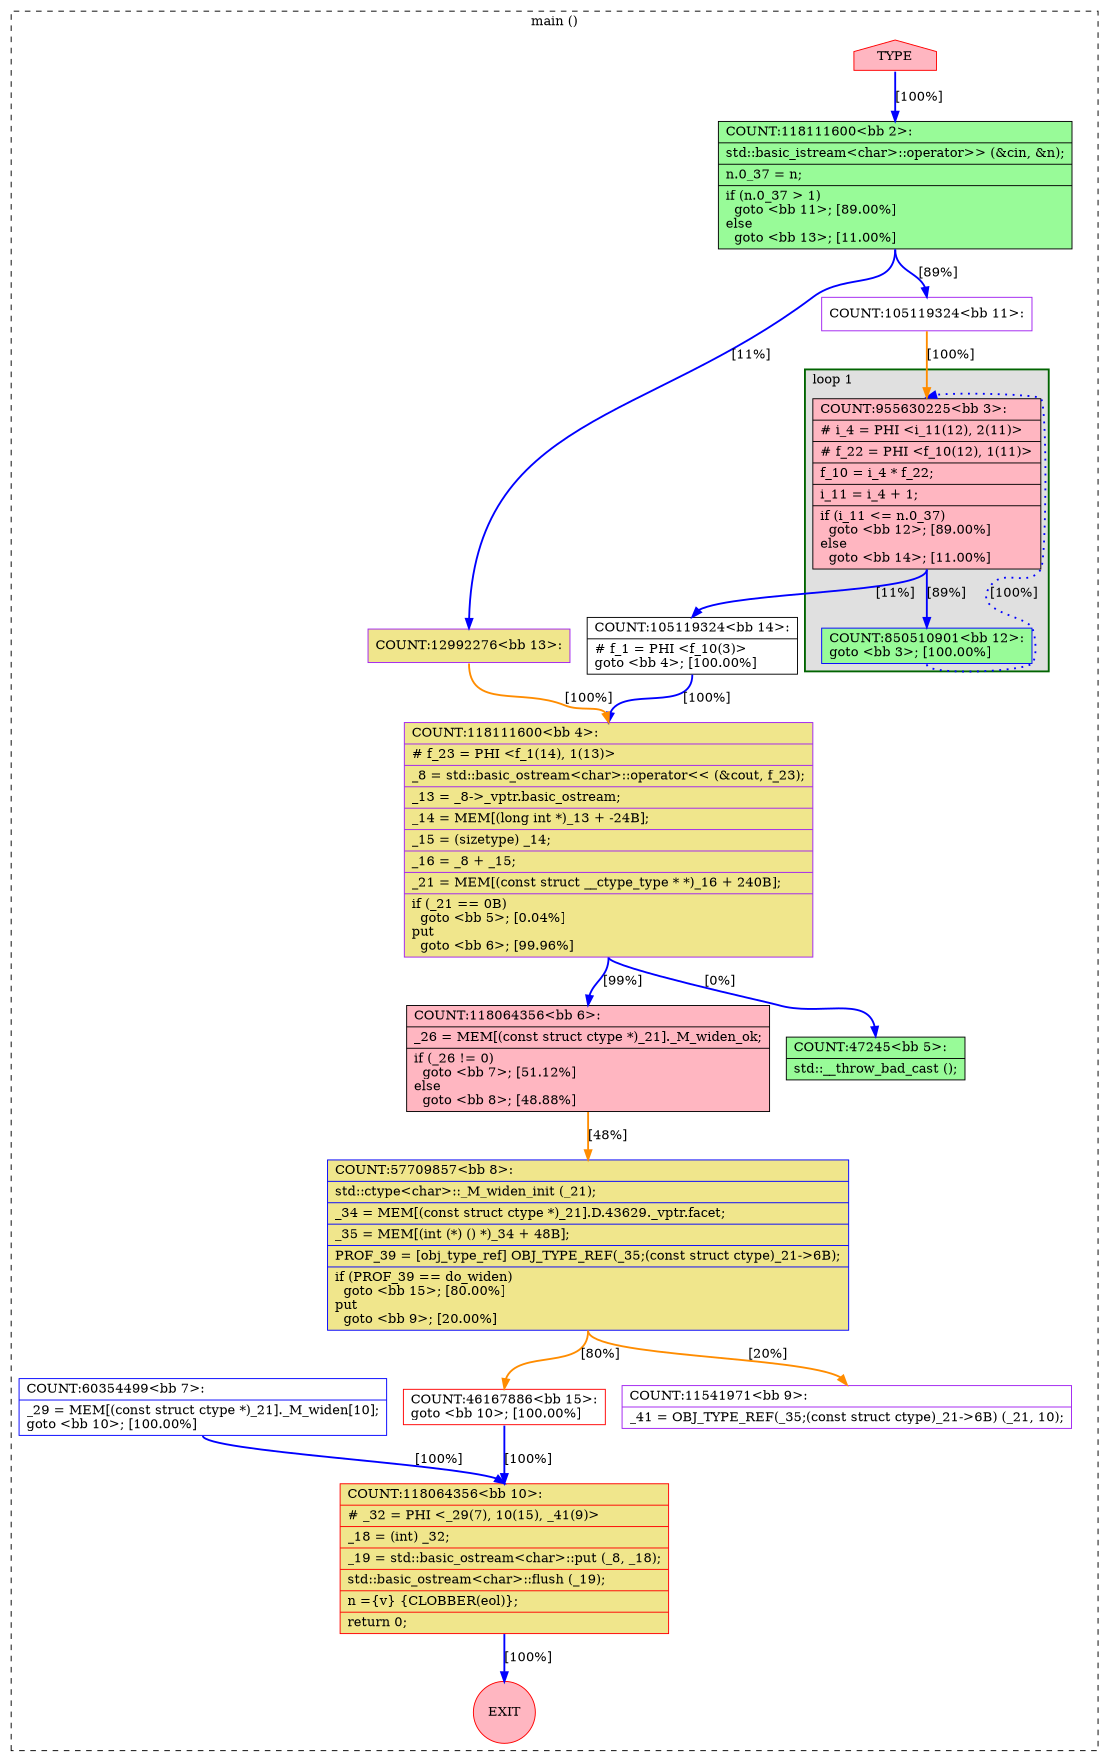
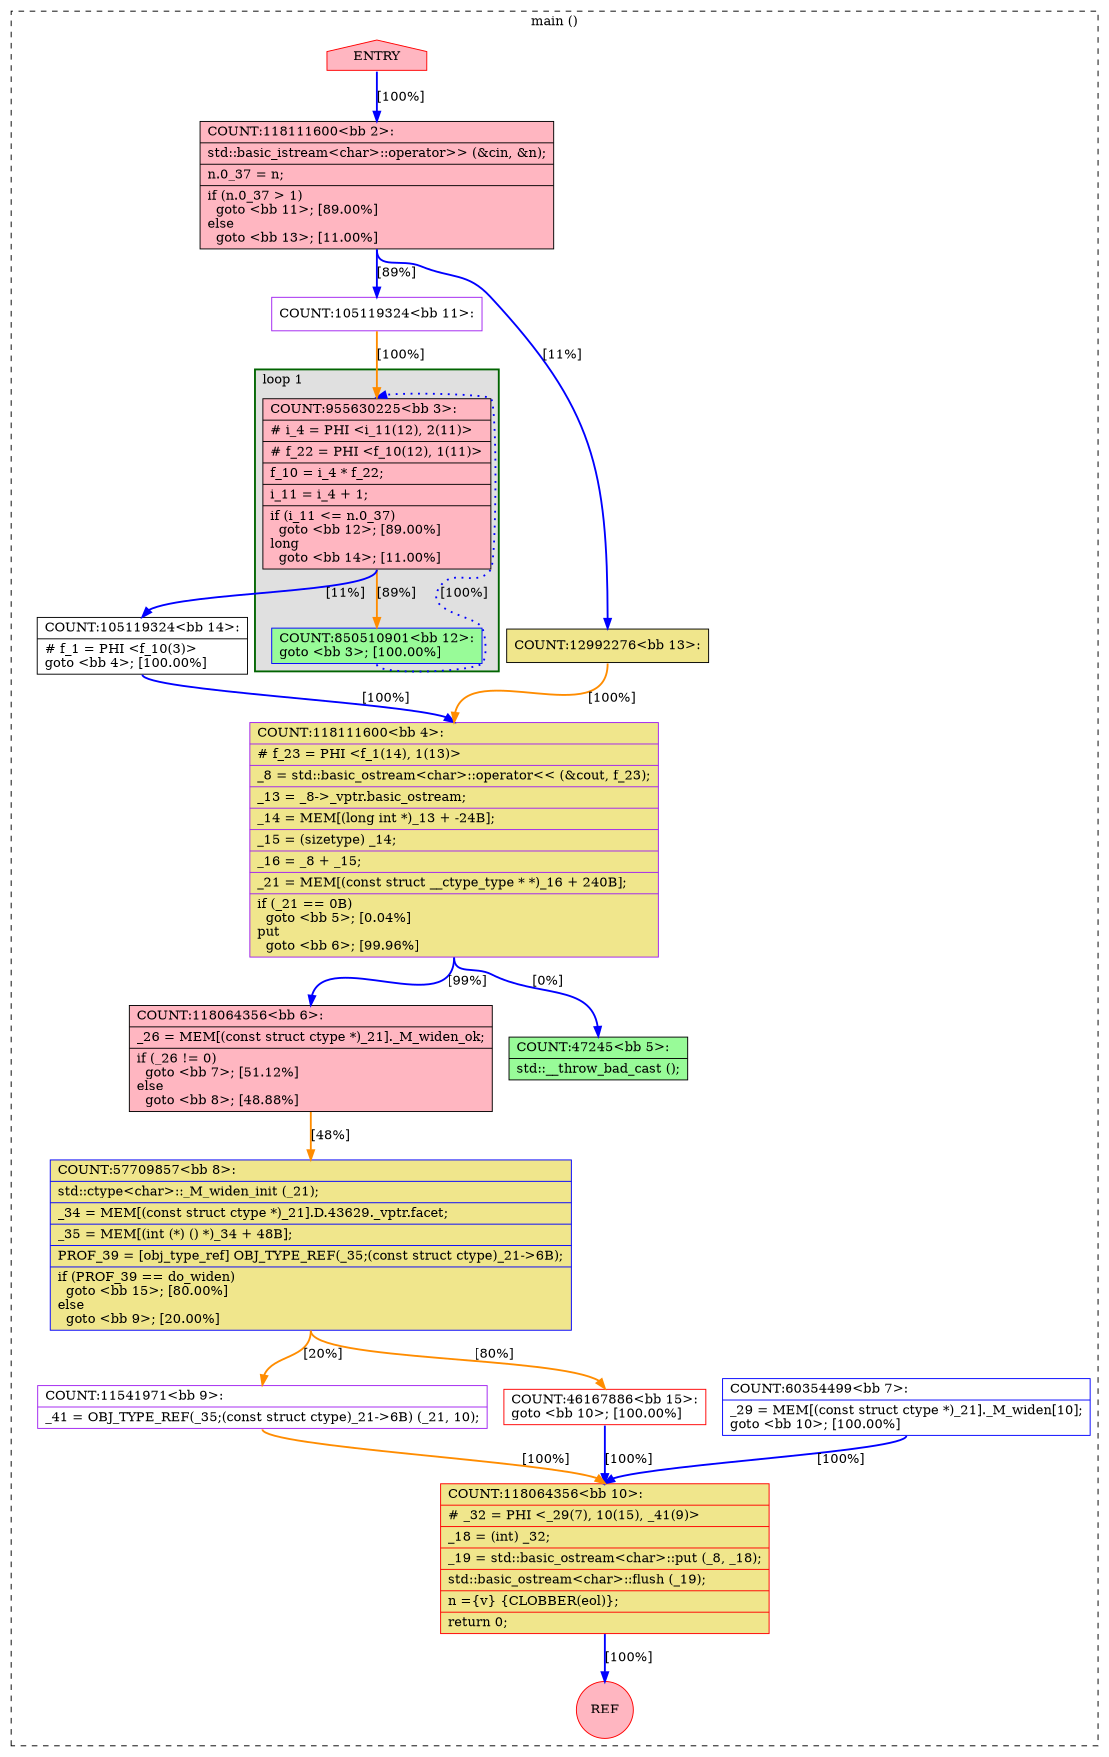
node "TYPE": label "TYPE" -> "ENTRY"
node "COUNT:118111600<bb 2>:": fillcolor palegreen -> lightpink
node "COUNT:955630225<bb 3>:": text "else" -> "long"
edge "COUNT:955630225<bb 3>:" -> "COUNT:850510901<bb 12>:": color blue -> darkorange
node "COUNT:12992276<bb 13>:": color purple -> black
node "COUNT:57709857<bb 8>:": text "put" -> "else"
edge "COUNT:11541971<bb 9>:" -> "COUNT:118064356<bb 10>:": added, label "[100%]"
node "EXIT": label "EXIT" -> "REF"
